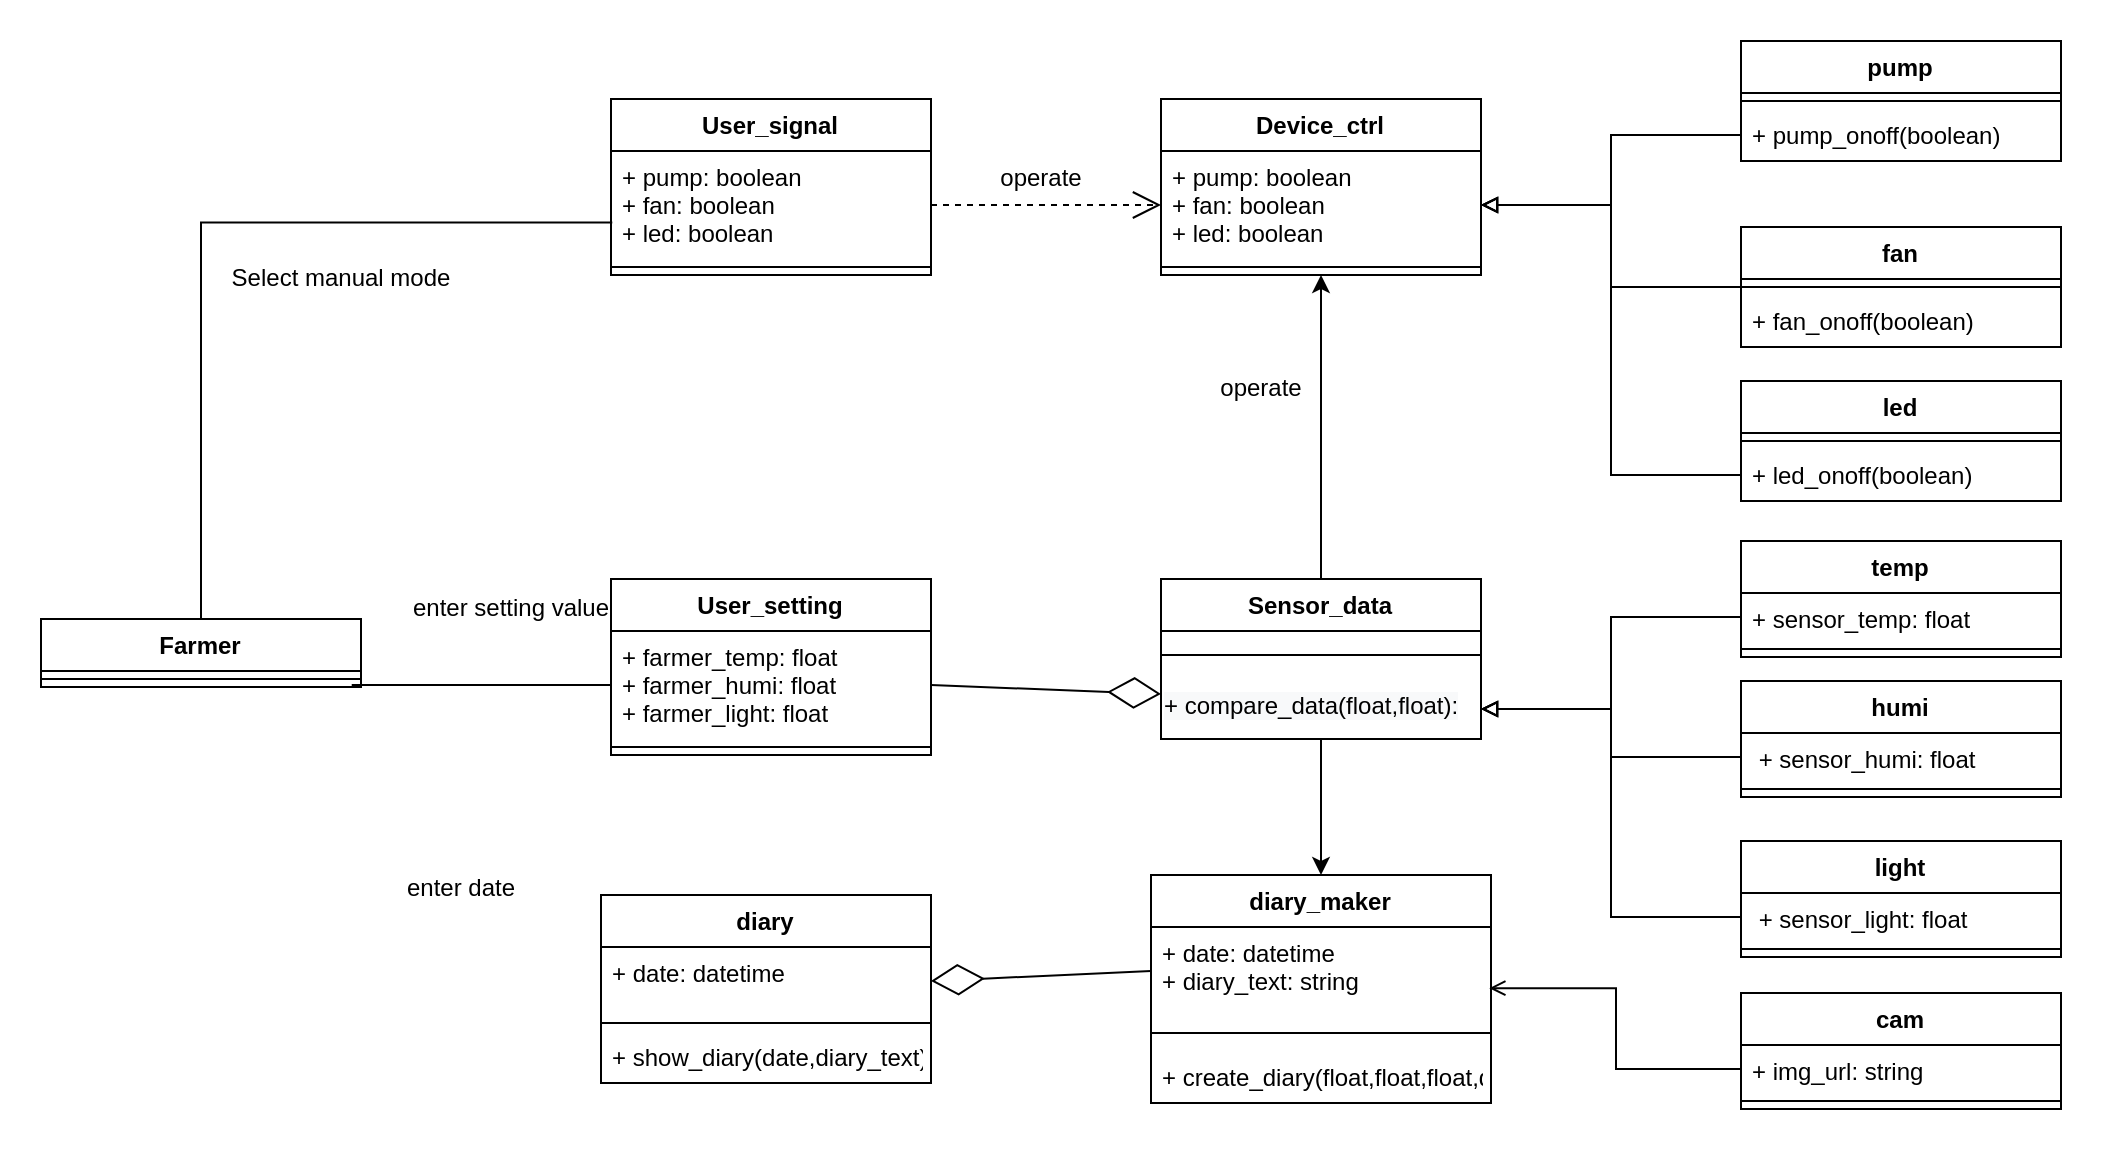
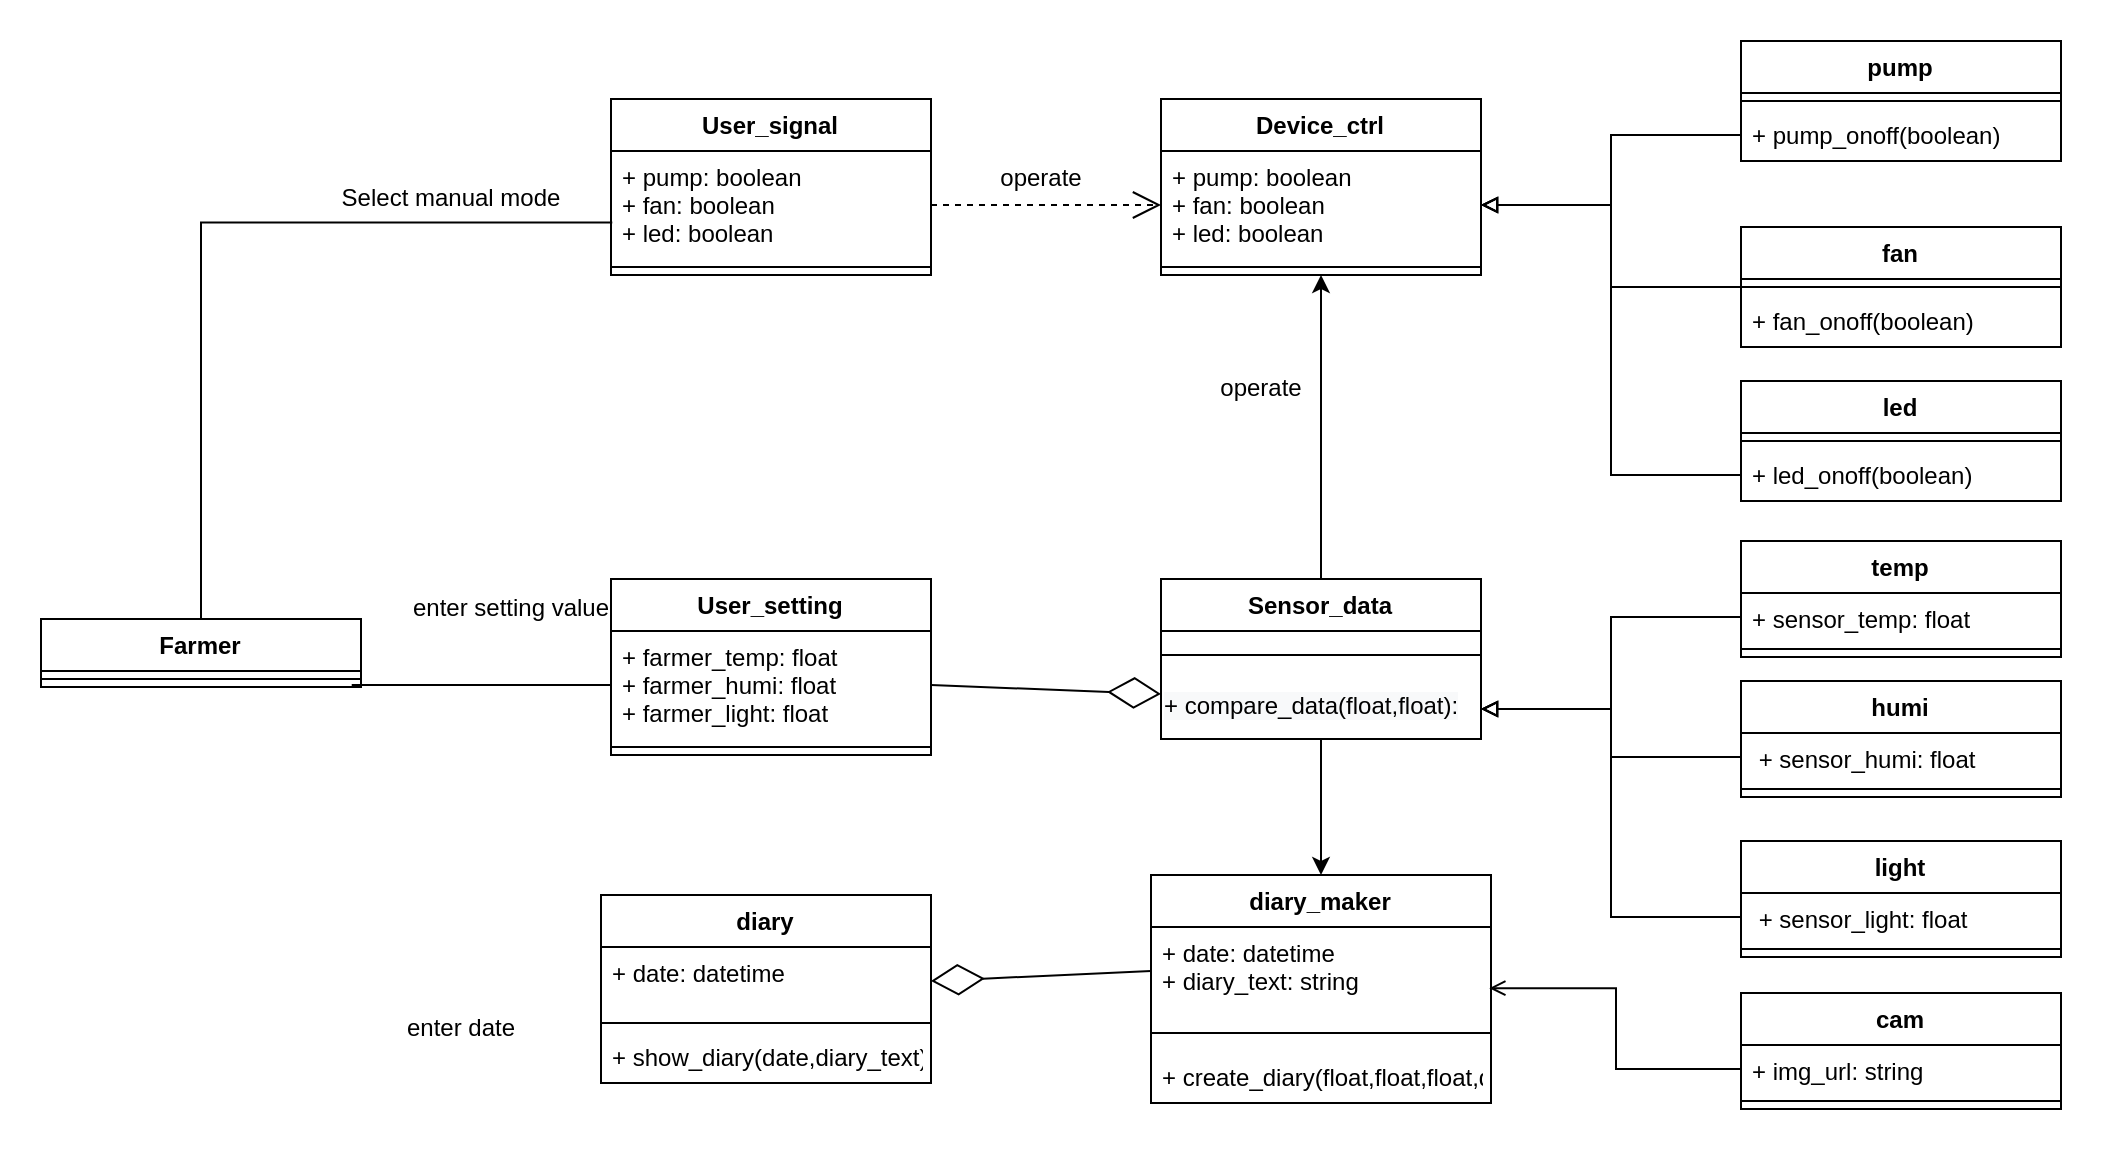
node "Select manual mode": moved (341, 279) -> (451, 199)
node "enter date": moved (461, 889) -> (461, 1029)
